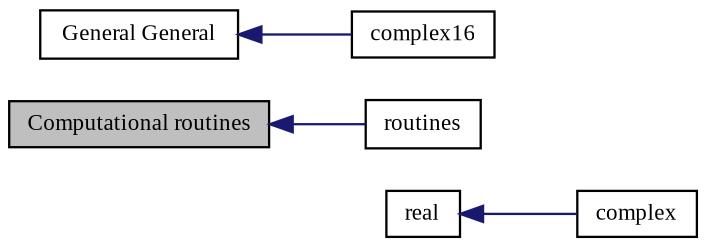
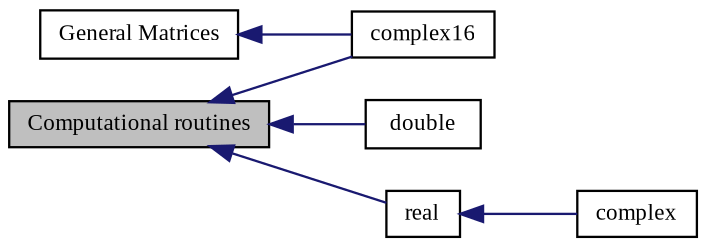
node "General General": label "General General" -> "General Matrices"
edge "complex16" -> "Computational routines": added
node "routines": label "routines" -> "double"
edge "real" -> "Computational routines": added
